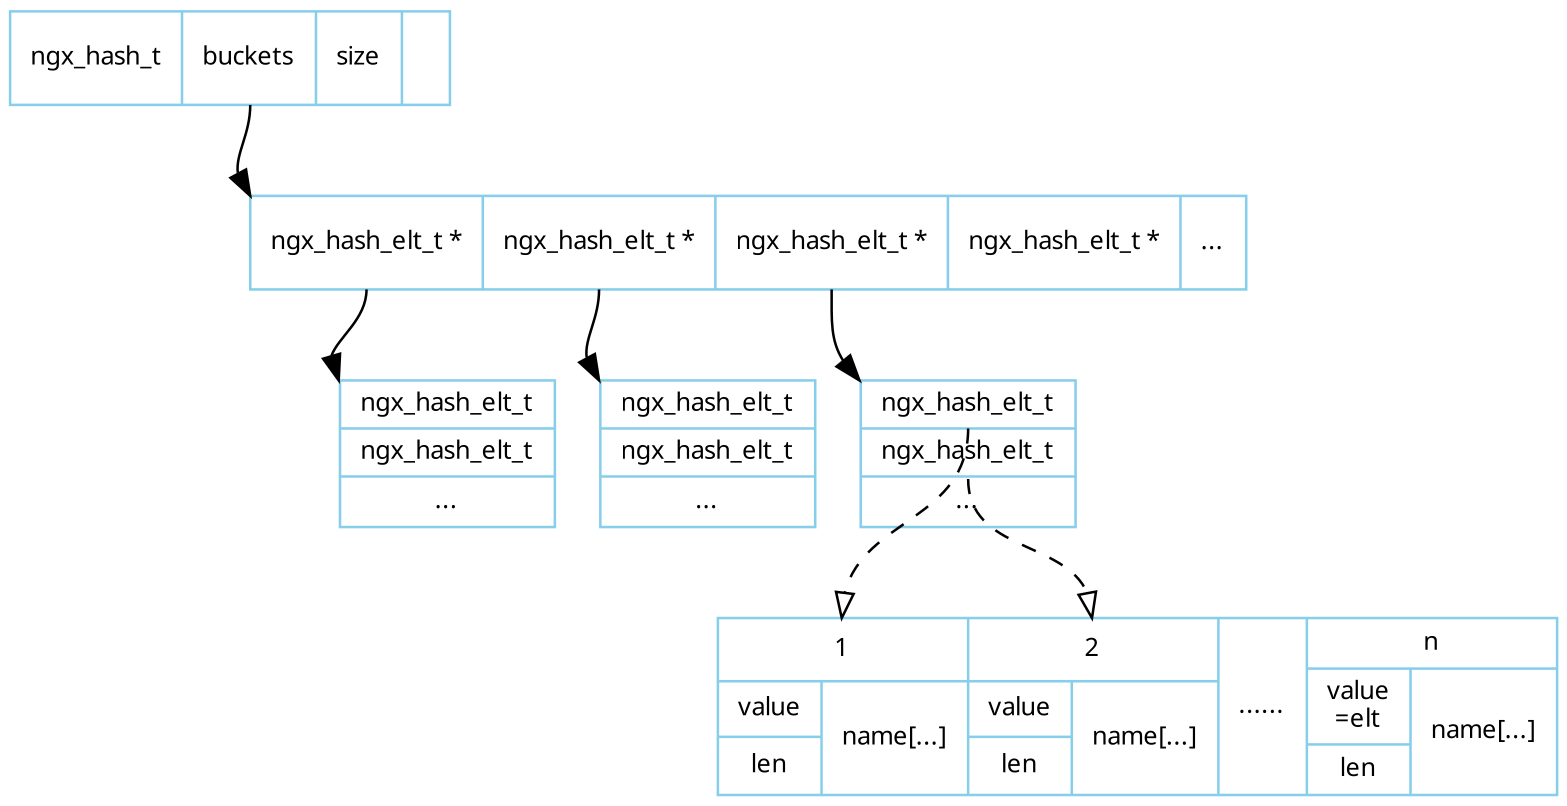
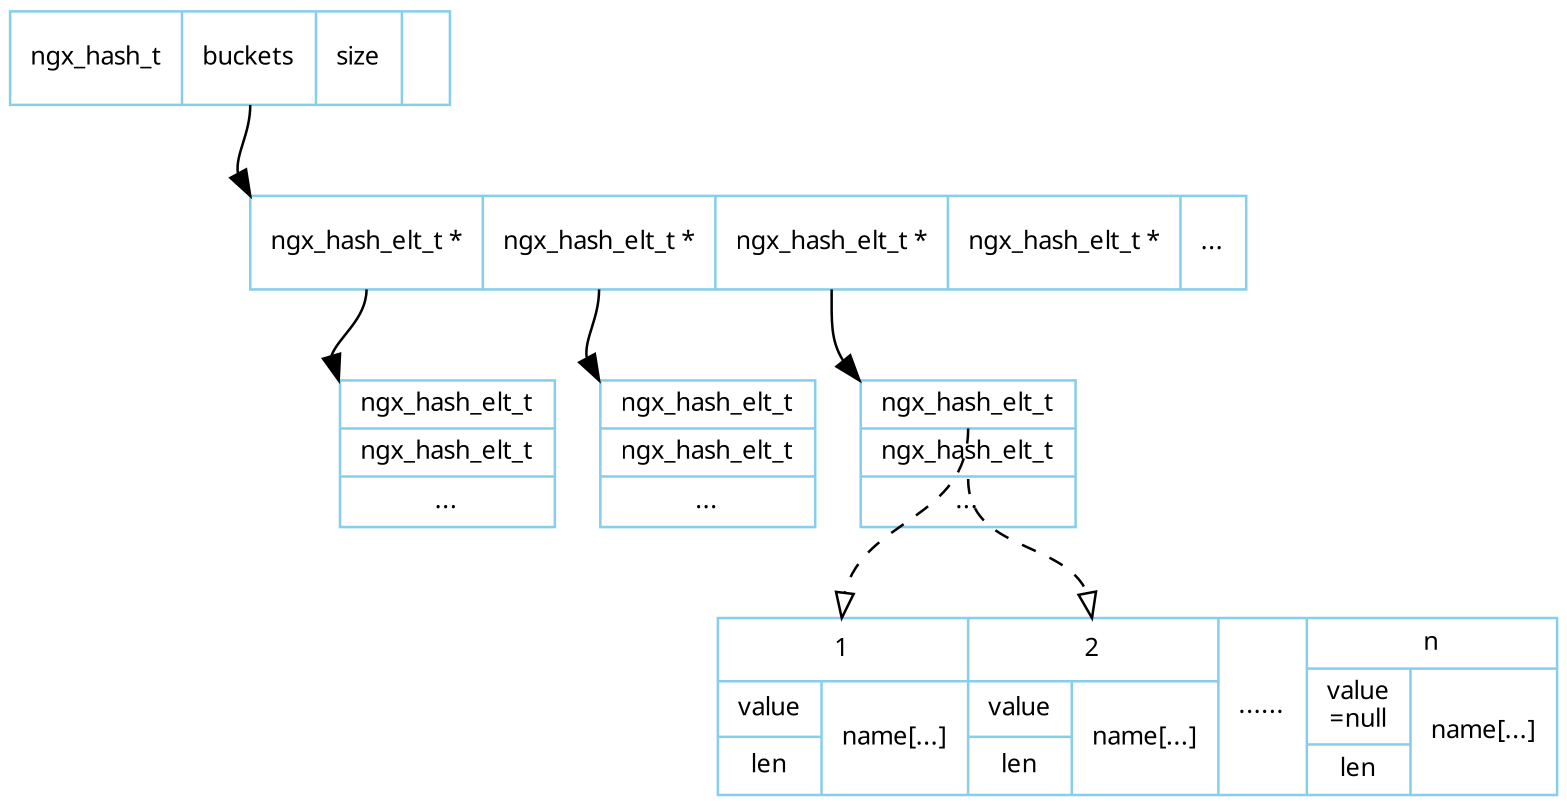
node "1": text "=elt" -> "=null"
